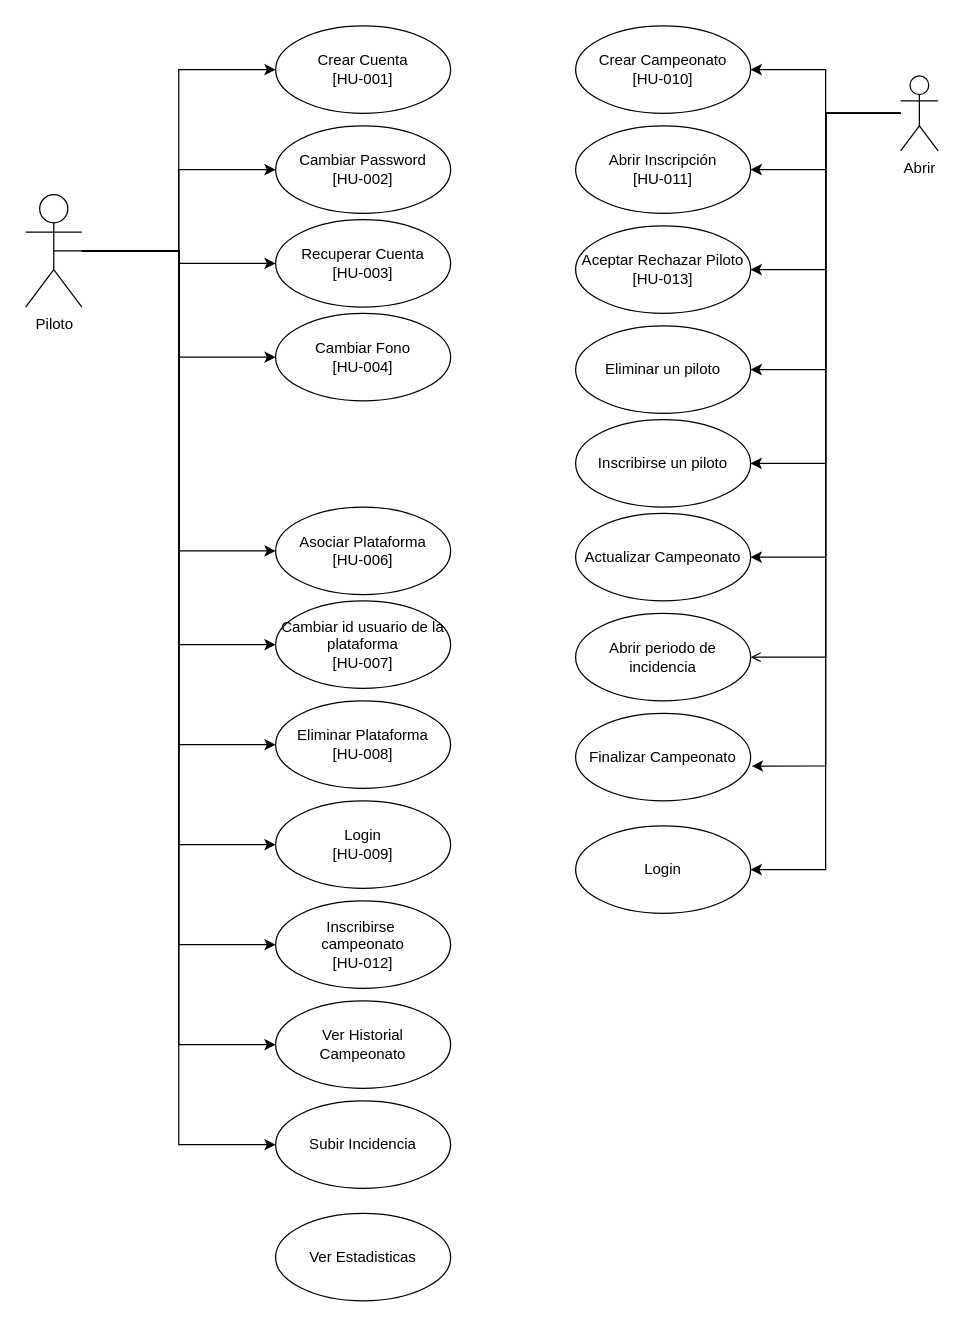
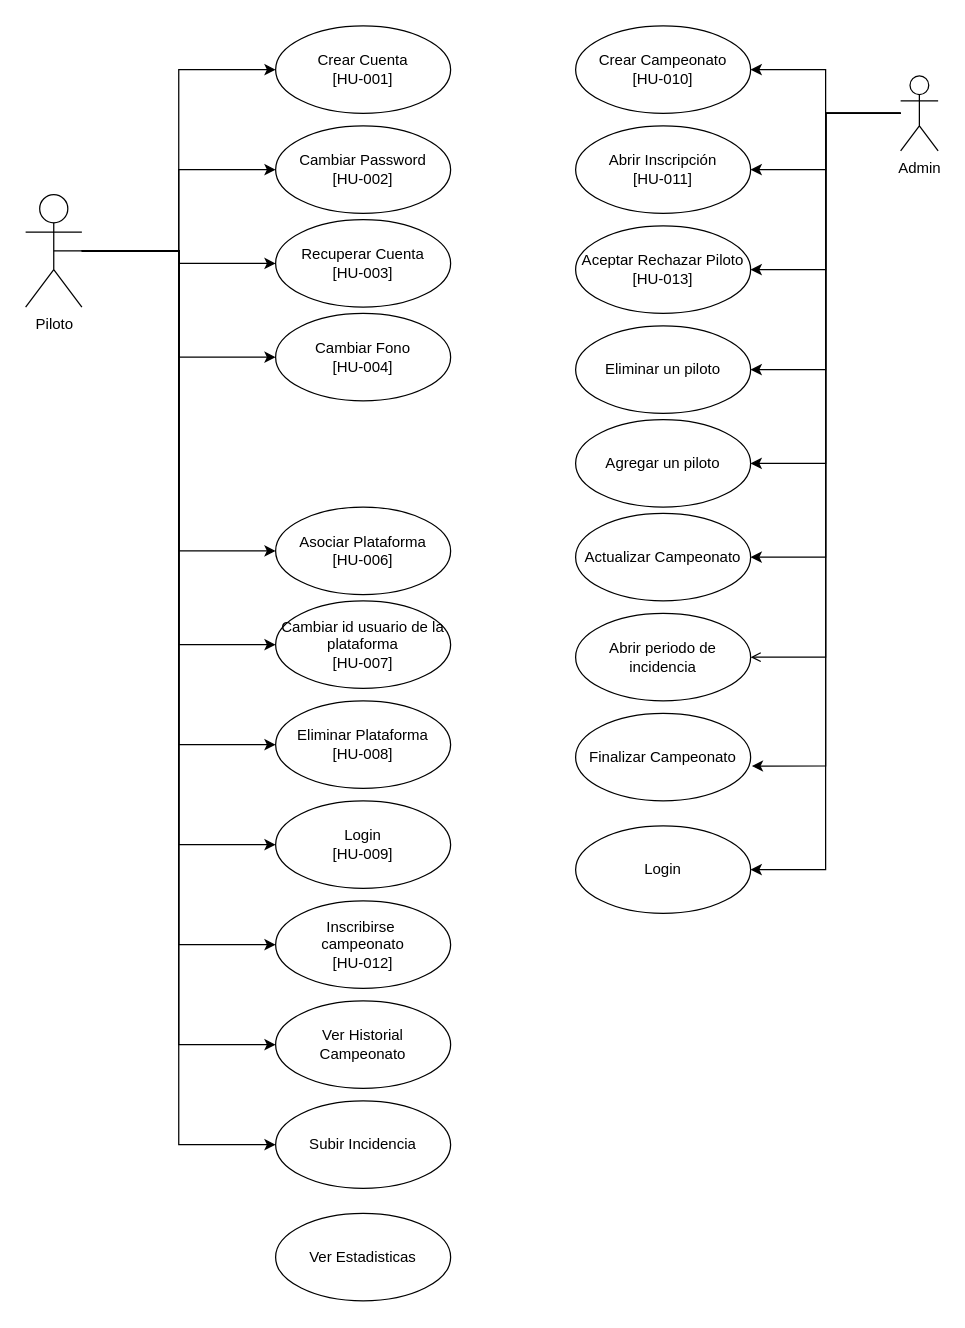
node "Abrir": label "Abrir" -> "Admin"
node "Inscribirse un piloto": label "Inscribirse un piloto" -> "Agregar un piloto"
